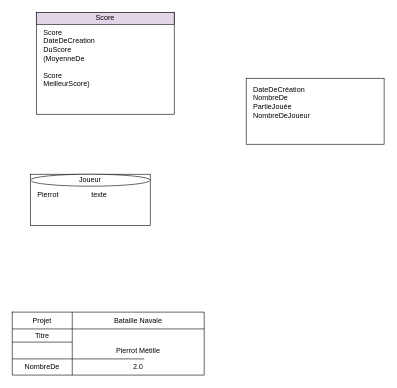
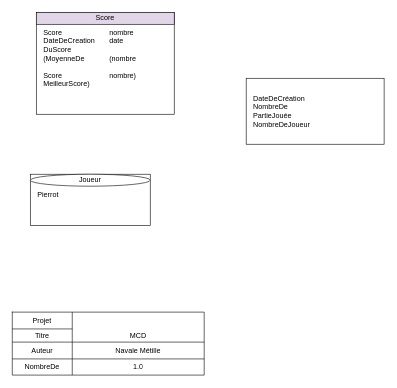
node "nombre date (nombre nombre)": added
node "DateDeCréation NombreDe PartieJouée NombreDeJoueur": moved (279, 108) -> (279, 117)
node "texte": removed
node "Bataille Navale": removed
node "MCD": added
node "Auteur": added
node "Pierrot Métille": label "Pierrot Métille" -> "Navale Métille"
node "2.0": label "2.0" -> "1.0"
